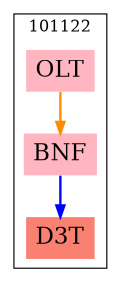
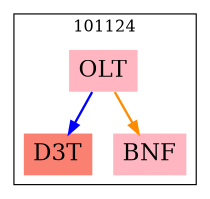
cluster "101122": label "101122" -> "101124"
edge "BNF" -> "D3T": now "OLT" -> "D3T"
